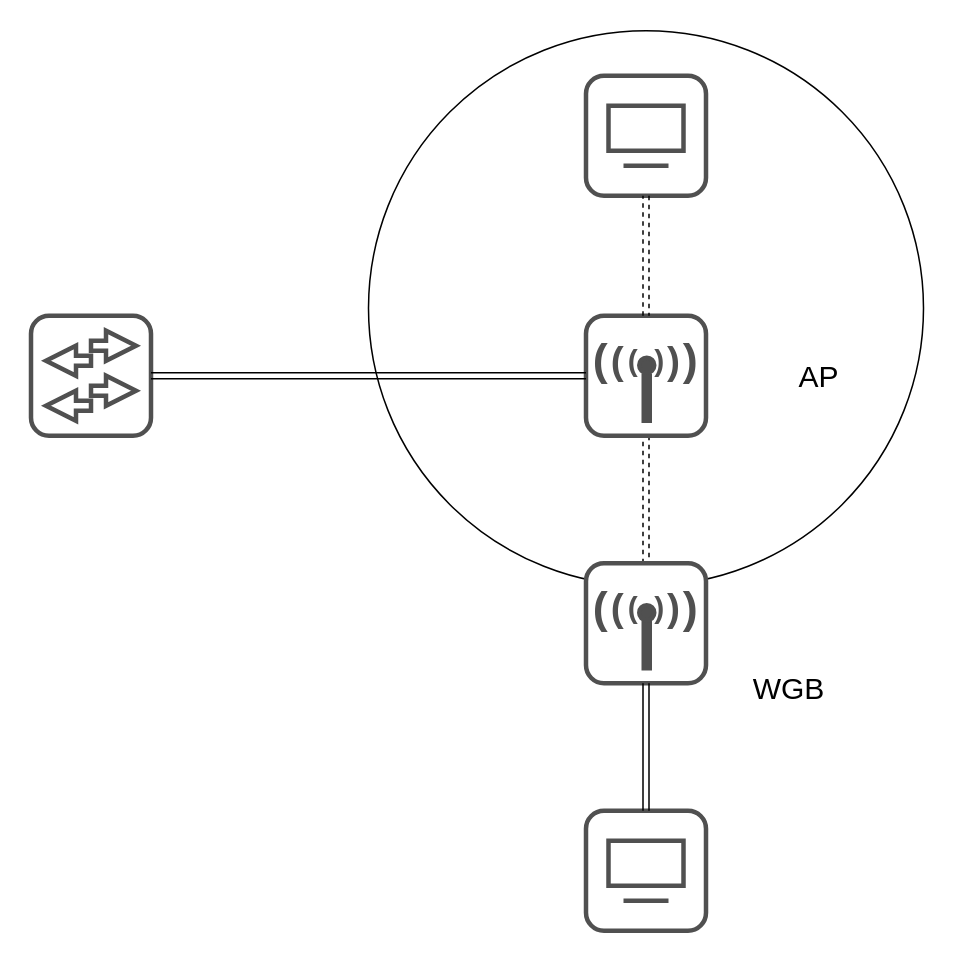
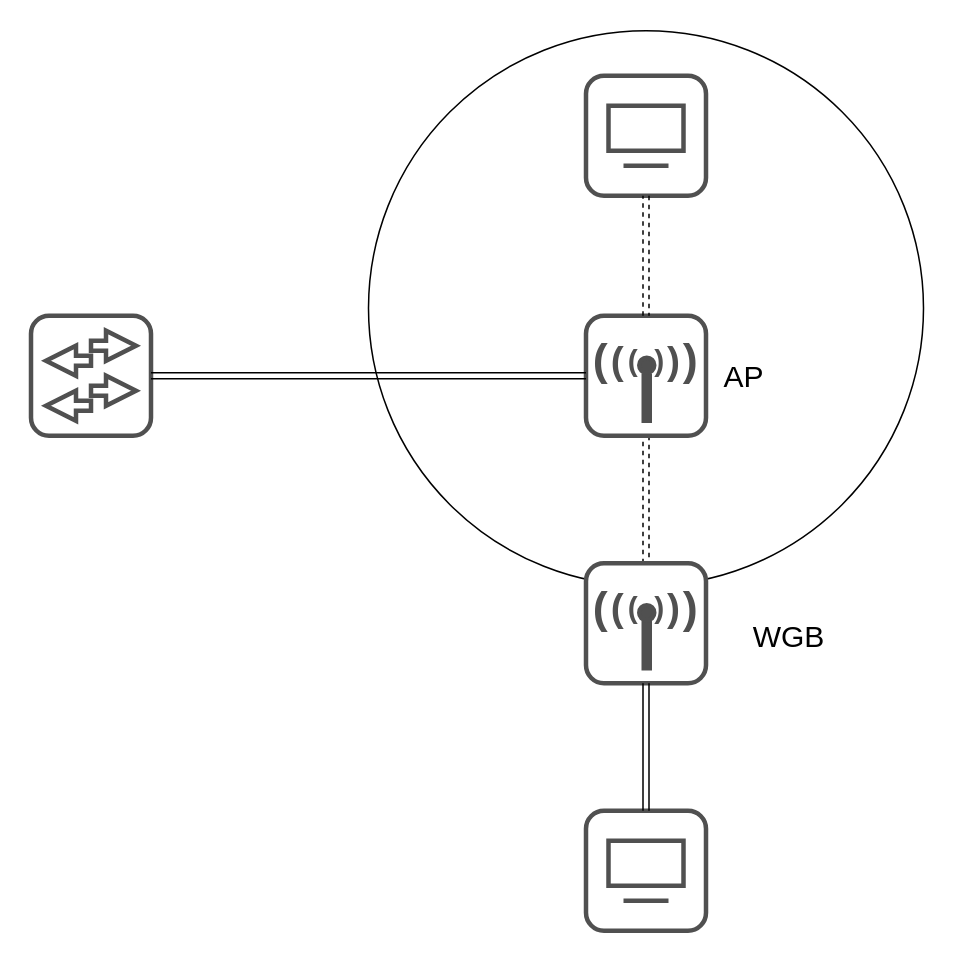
node "AP": moved (818, 376) -> (743, 376)
node "WGB": moved (788, 688) -> (788, 635)
